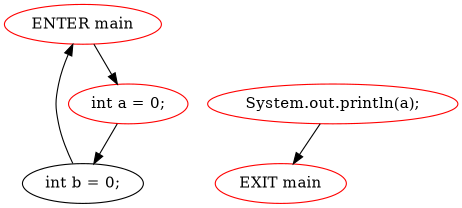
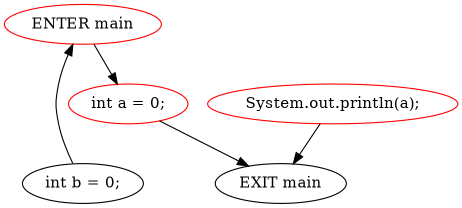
edge "int a = 0;" -> "int b = 0;": now "int a = 0;" -> "EXIT main"
node "EXIT main": color red -> black
